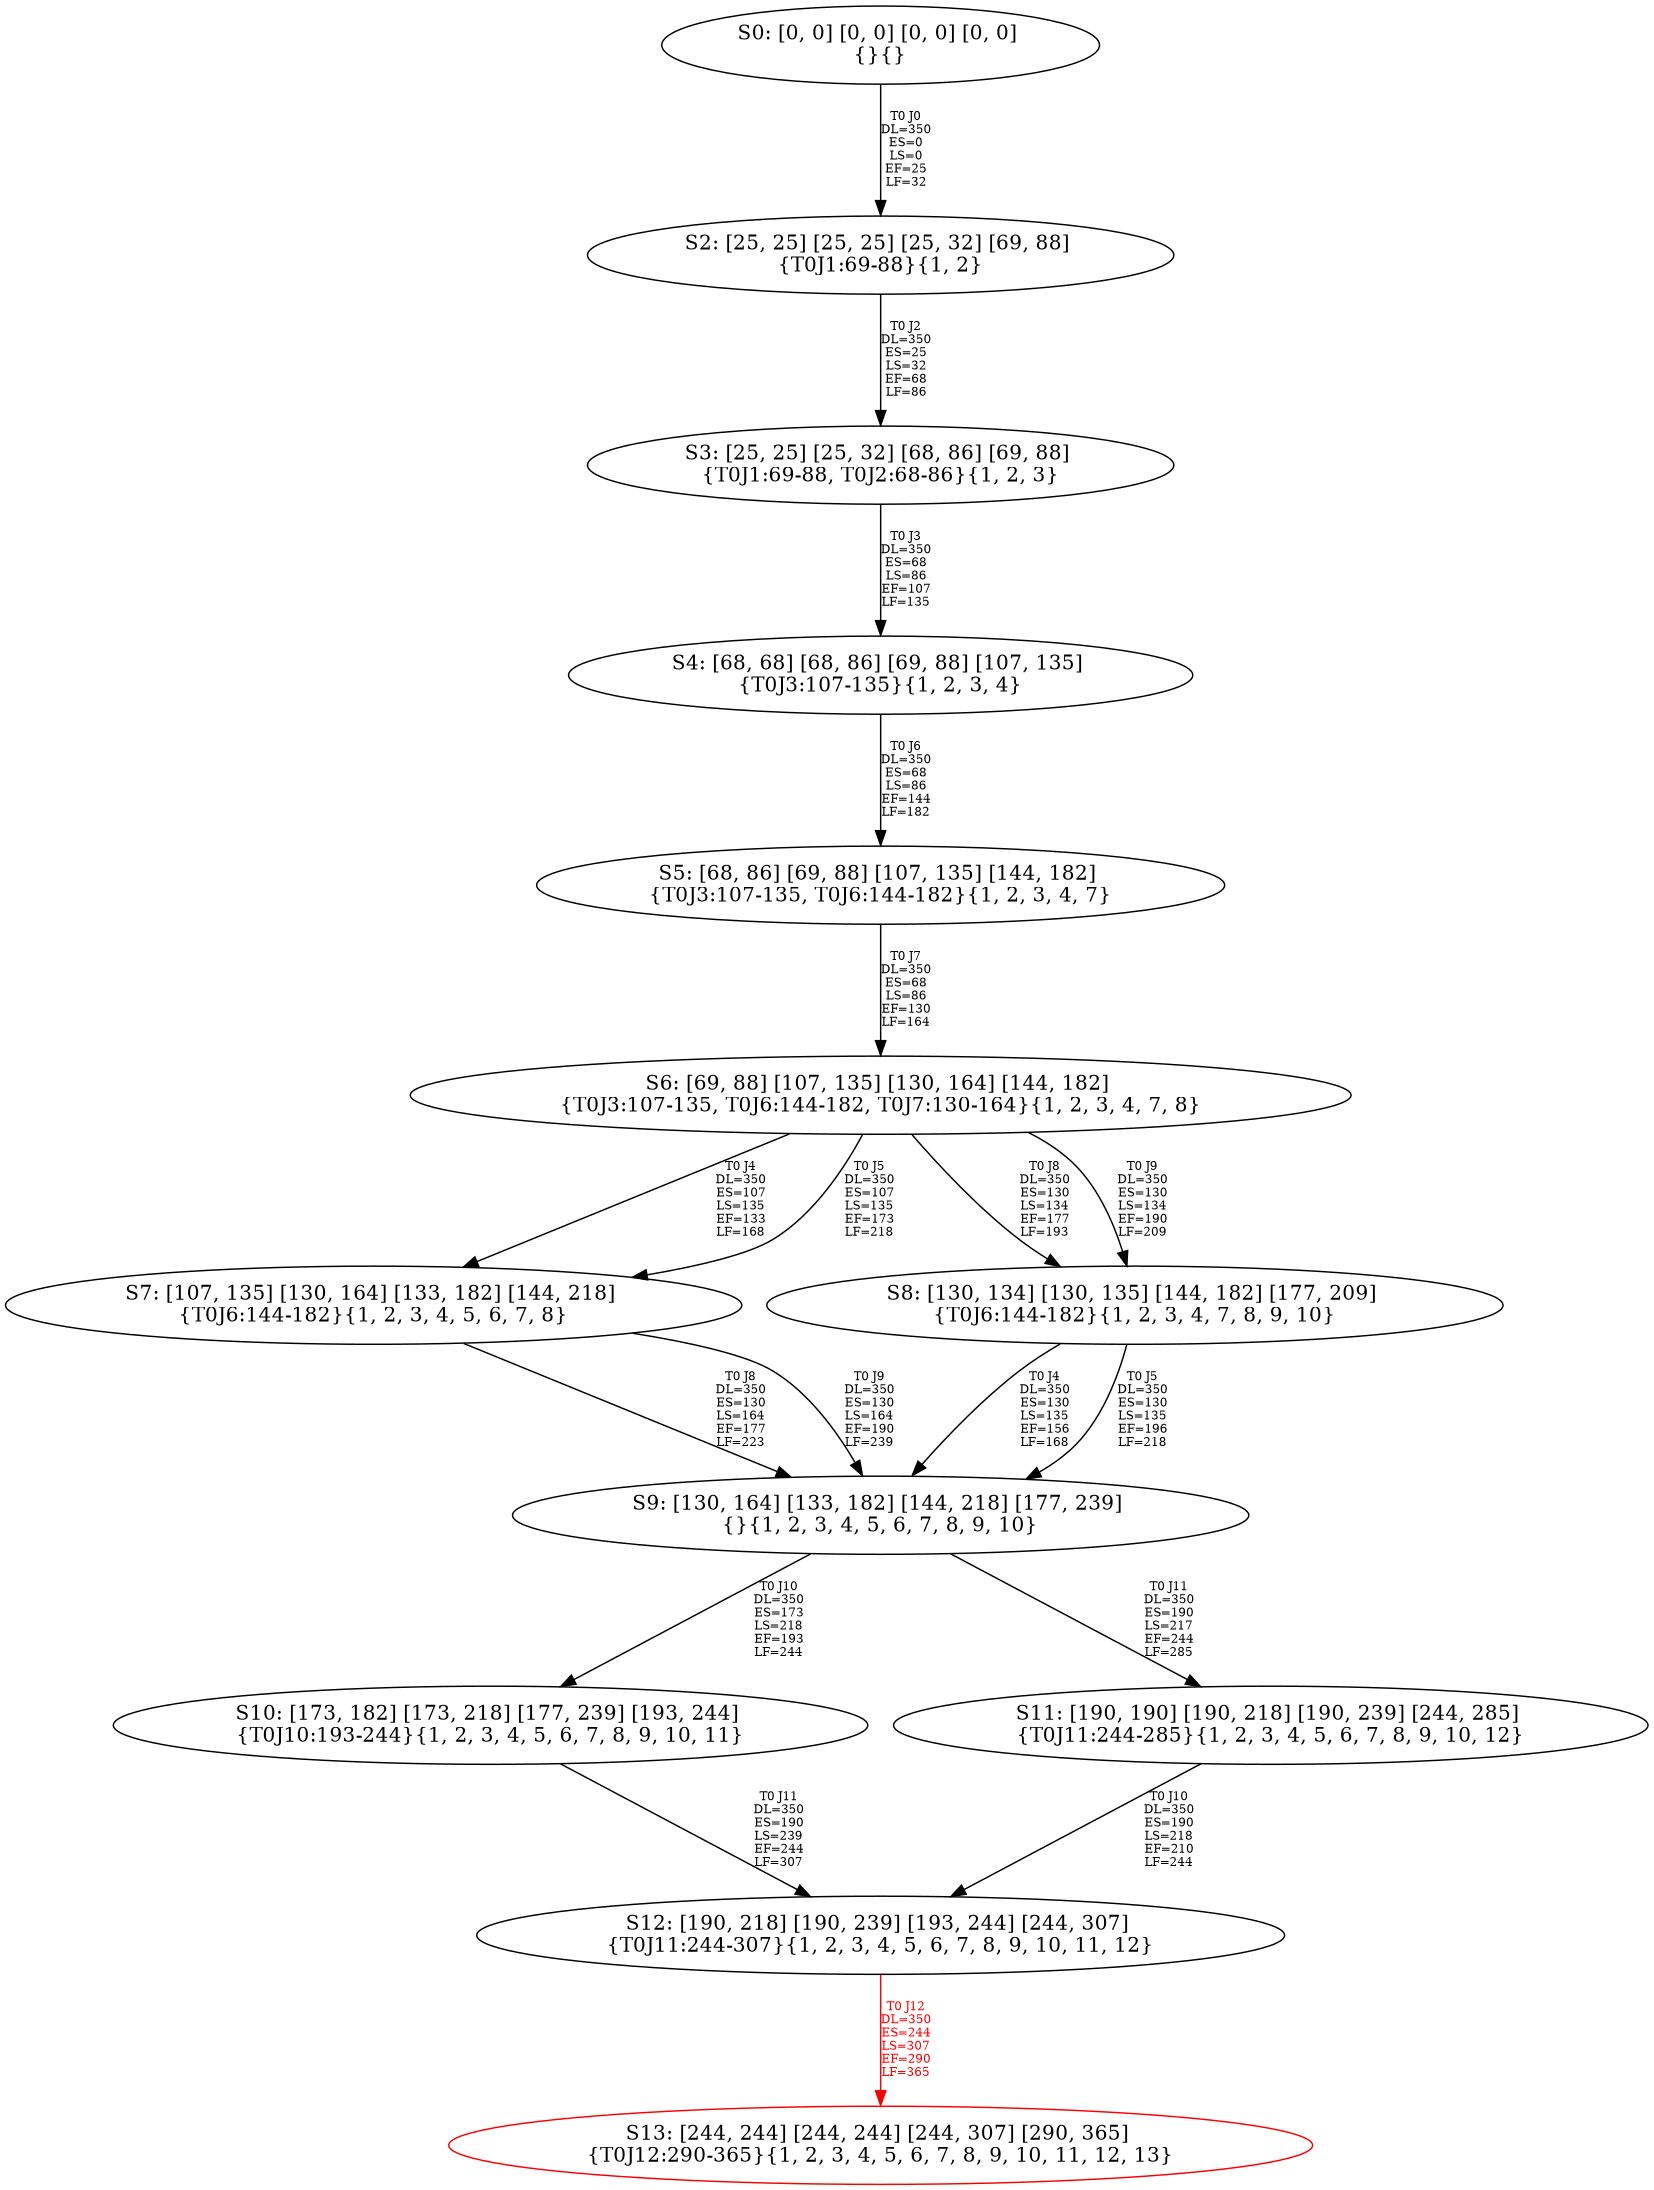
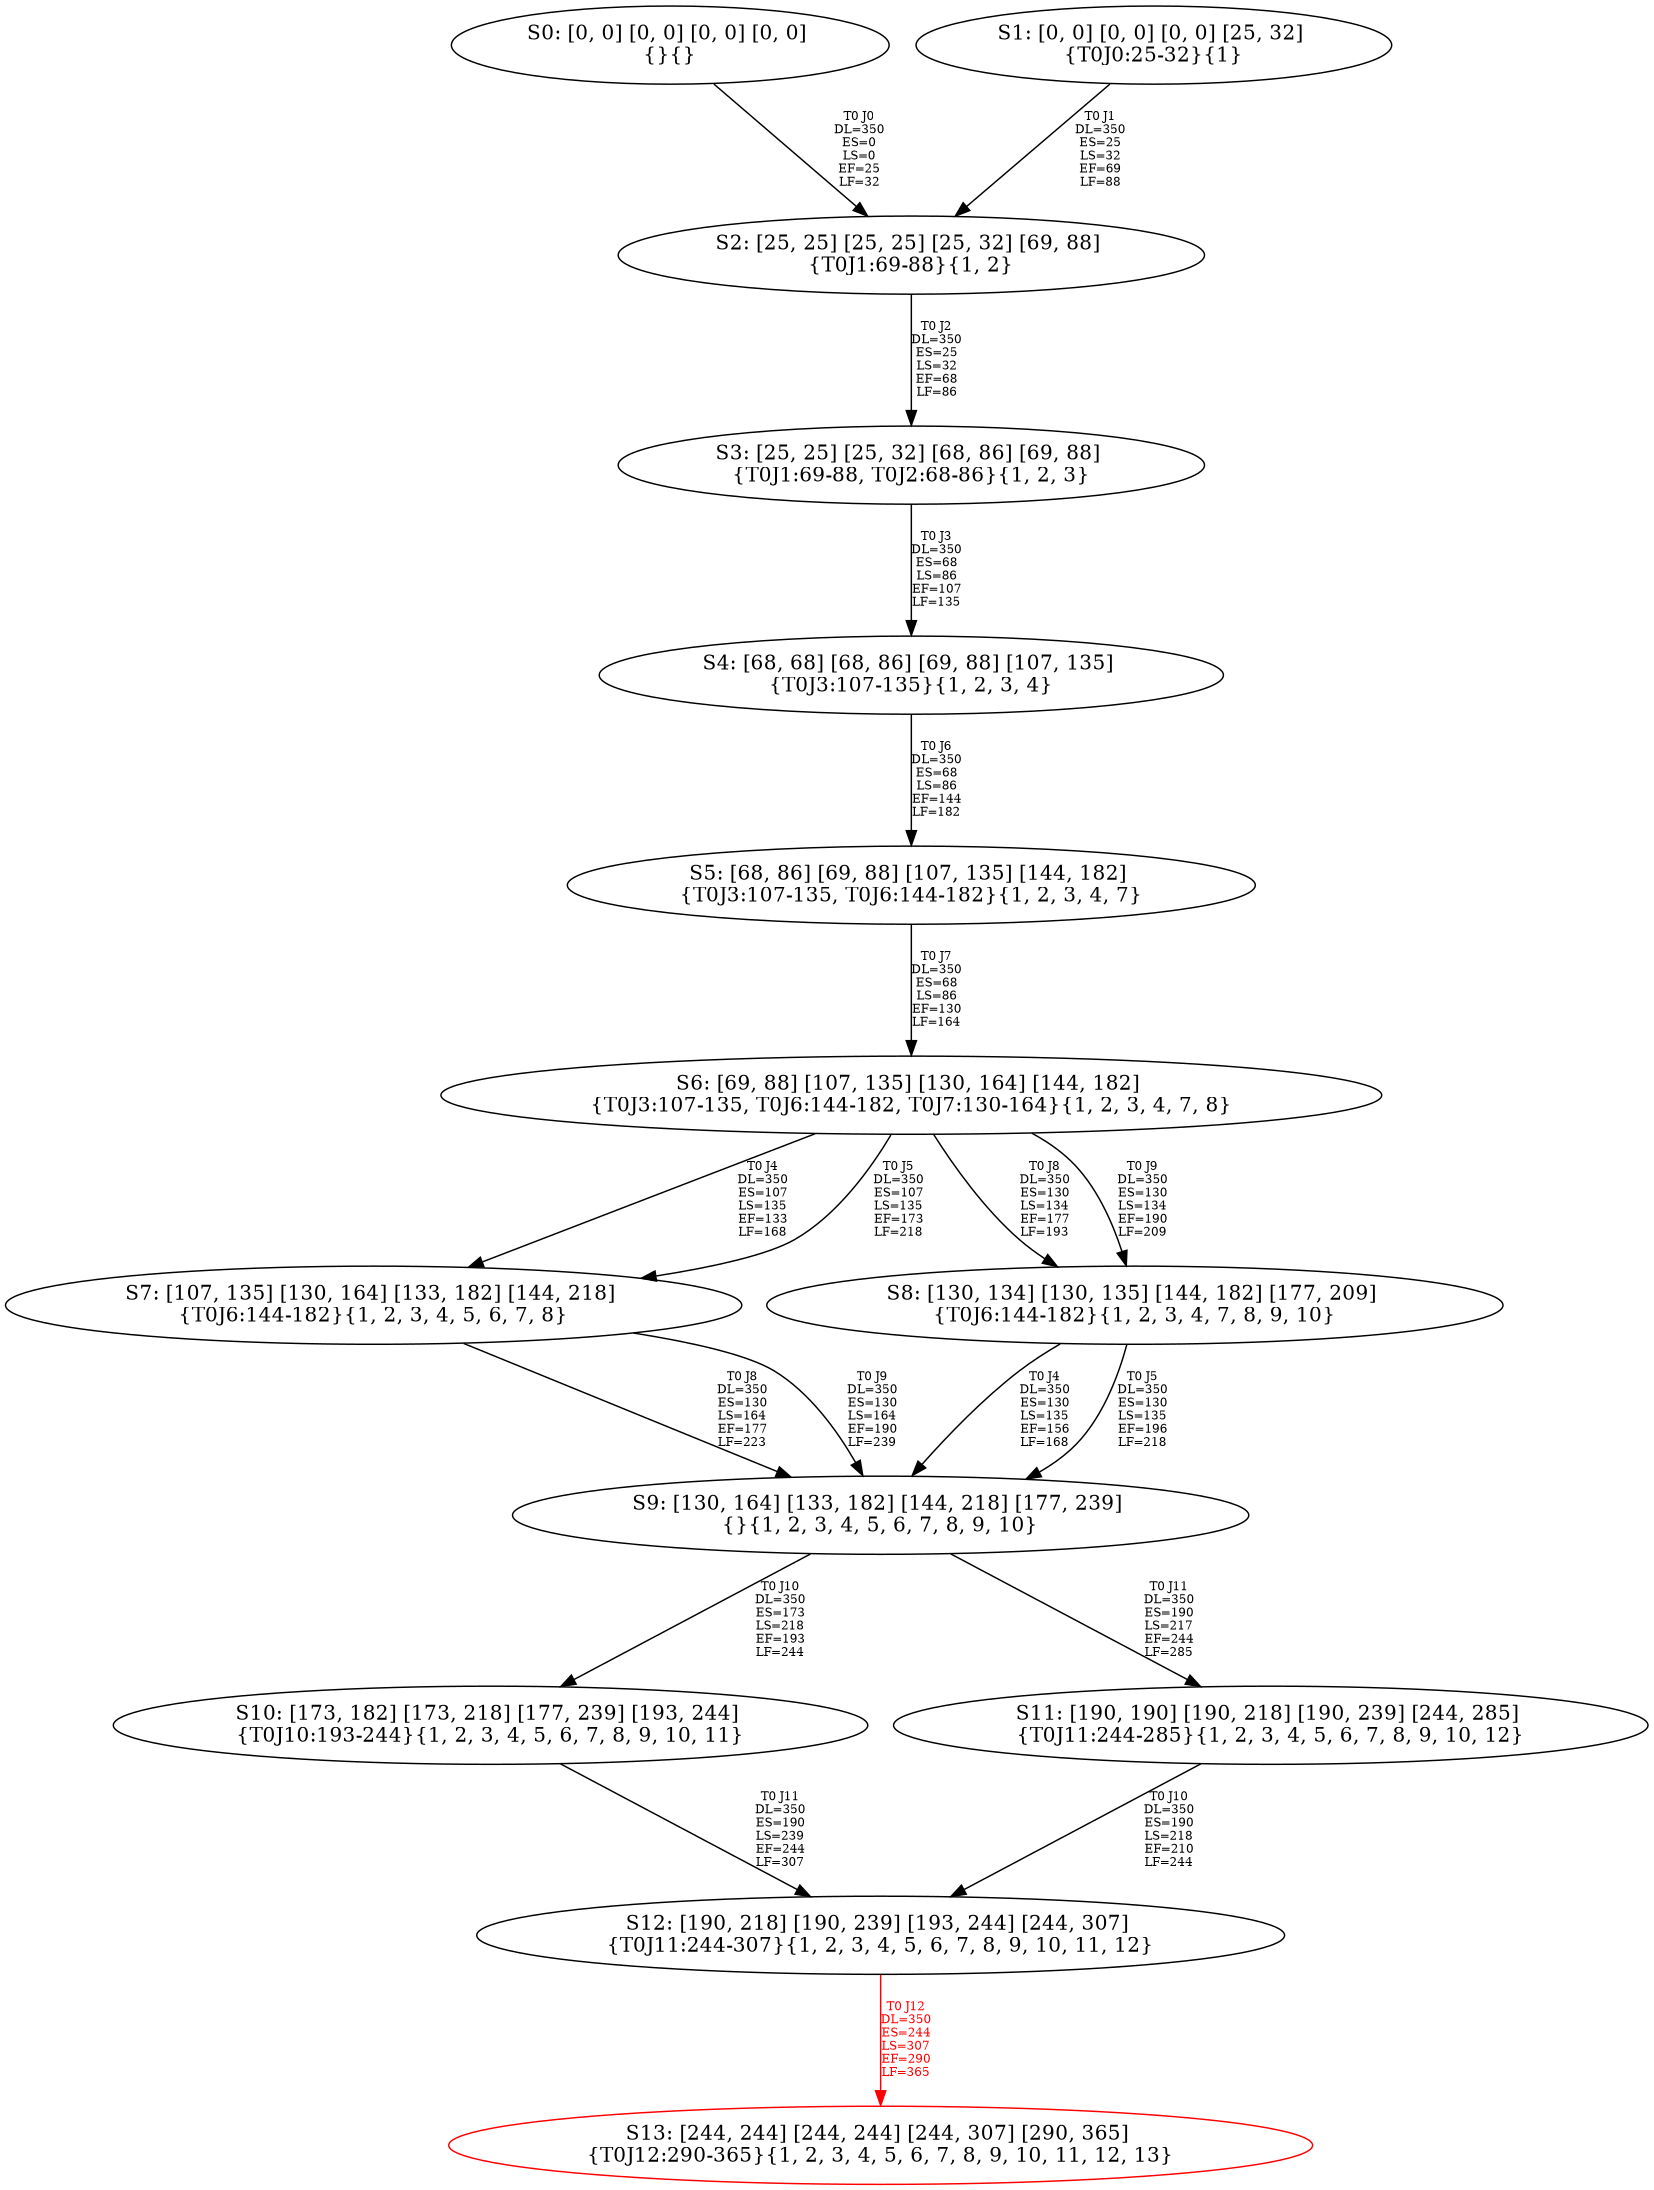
node "S1: [0, 0] [0, 0] [0, 0] [25, 32] {T0J0:25-32}{1}": added
